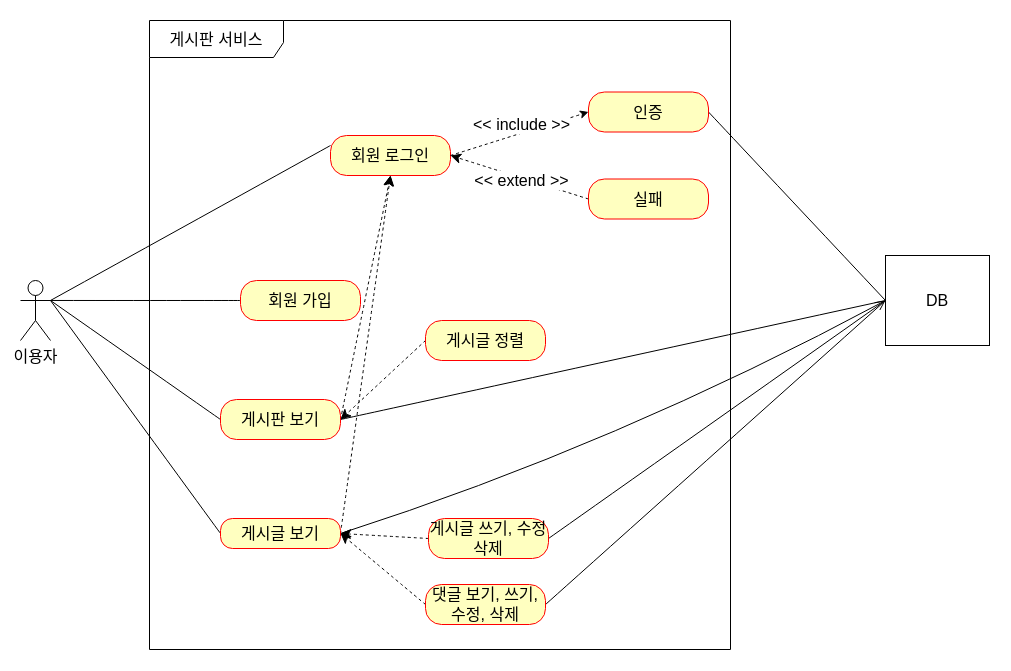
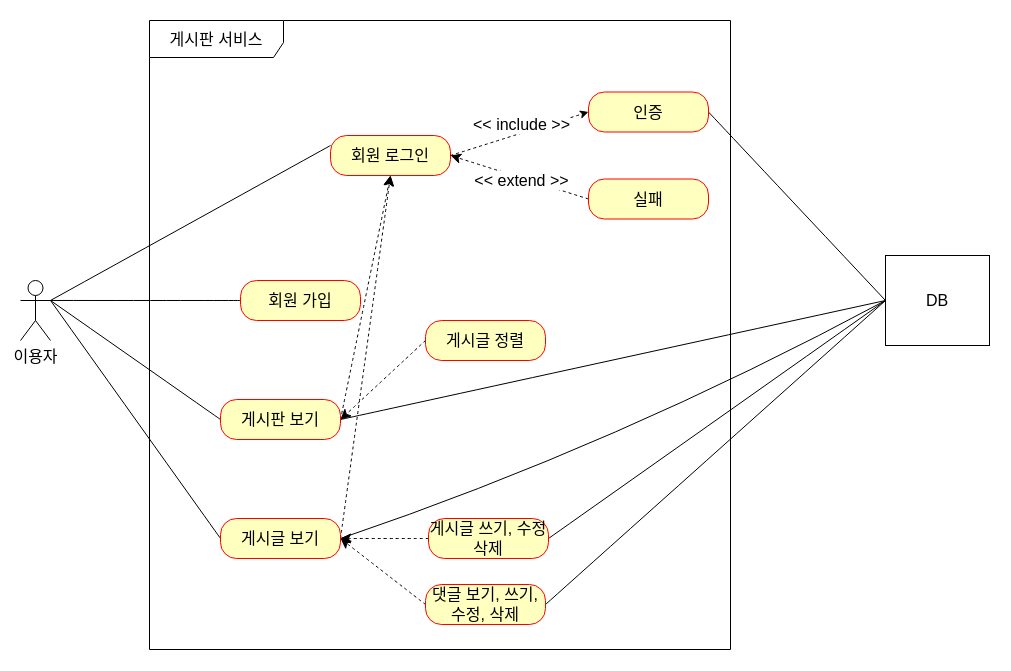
edge "게시글 쓰기, 수정 삭제" -> "DB": arrowhead open -> none
node "게시글 보기": size 120x30 -> 120x40
